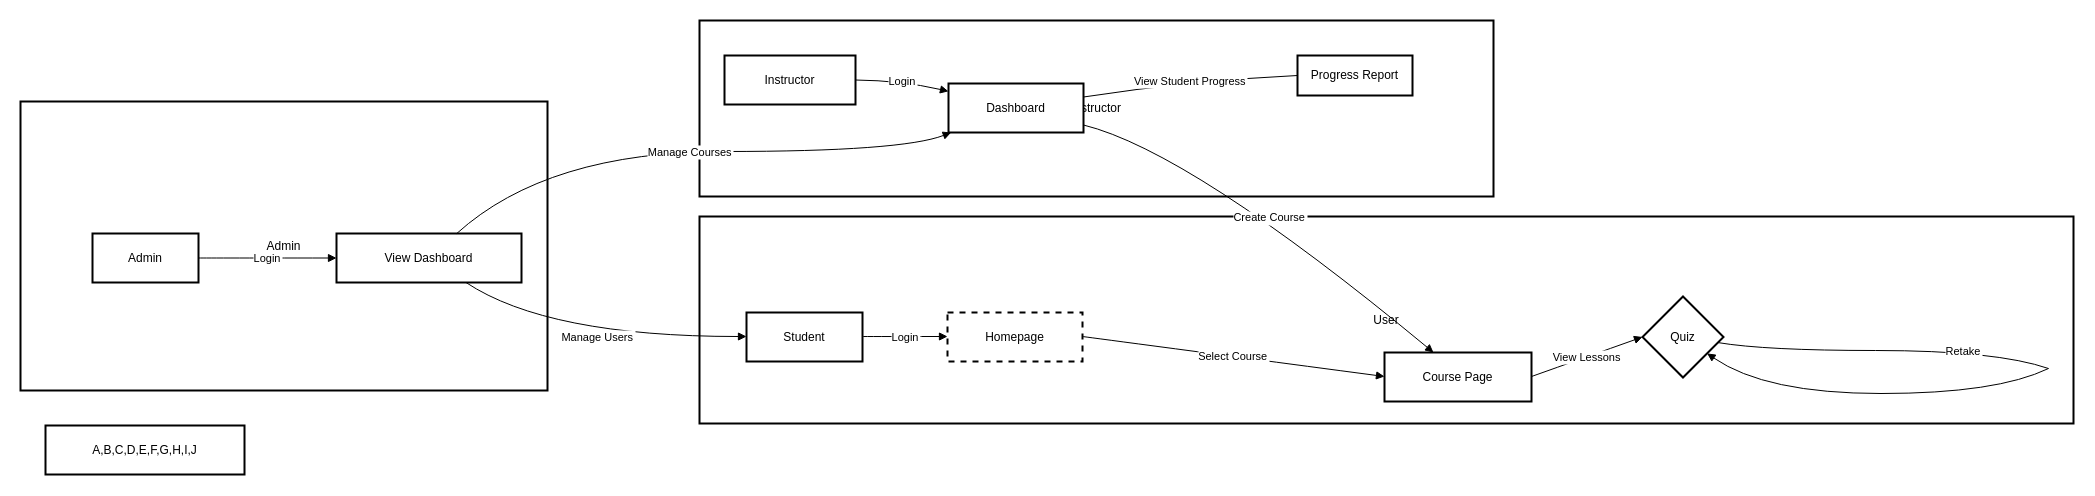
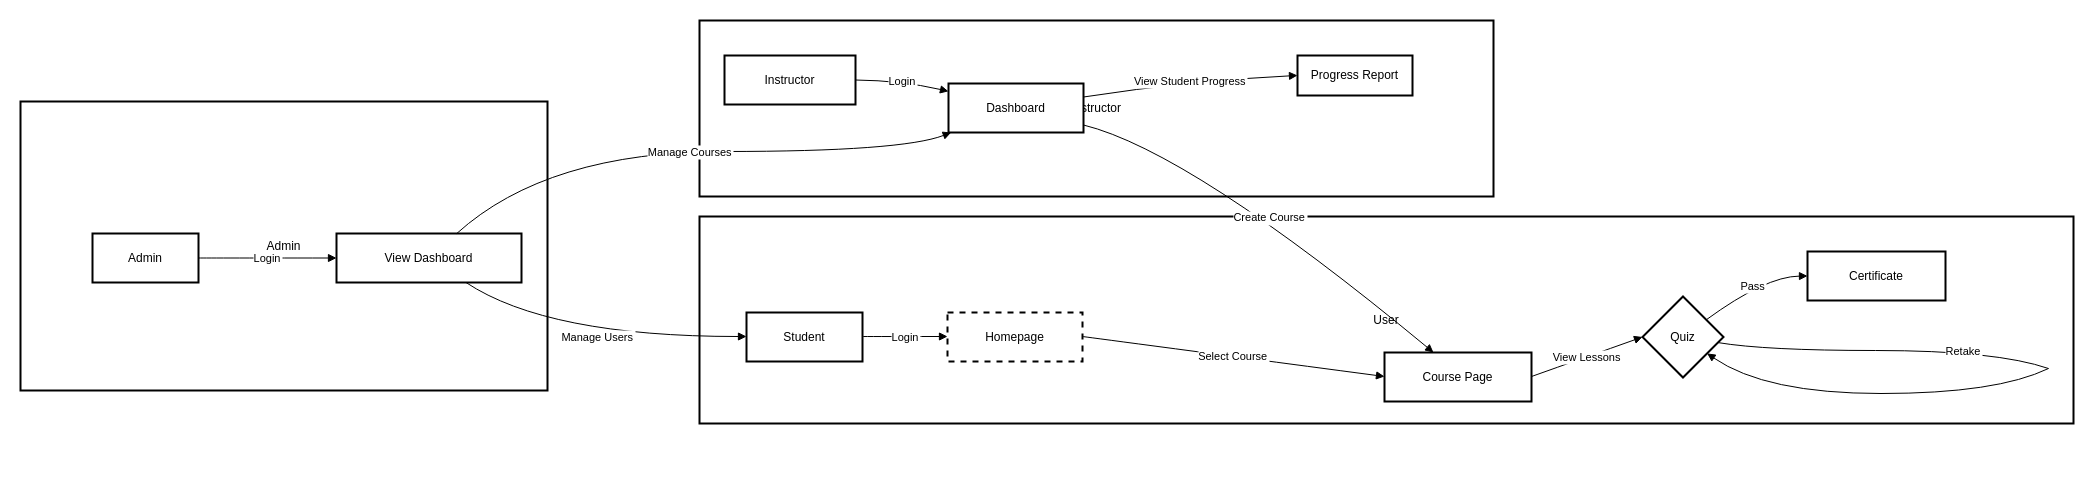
edge "Progress Report" -- "Dashboard": arrowhead none -> block
node "Certificate": added
edge "Quiz" -> "Certificate": added, label "Pass"
node "A,B,C,D,E,F,G,H,I,J": removed
